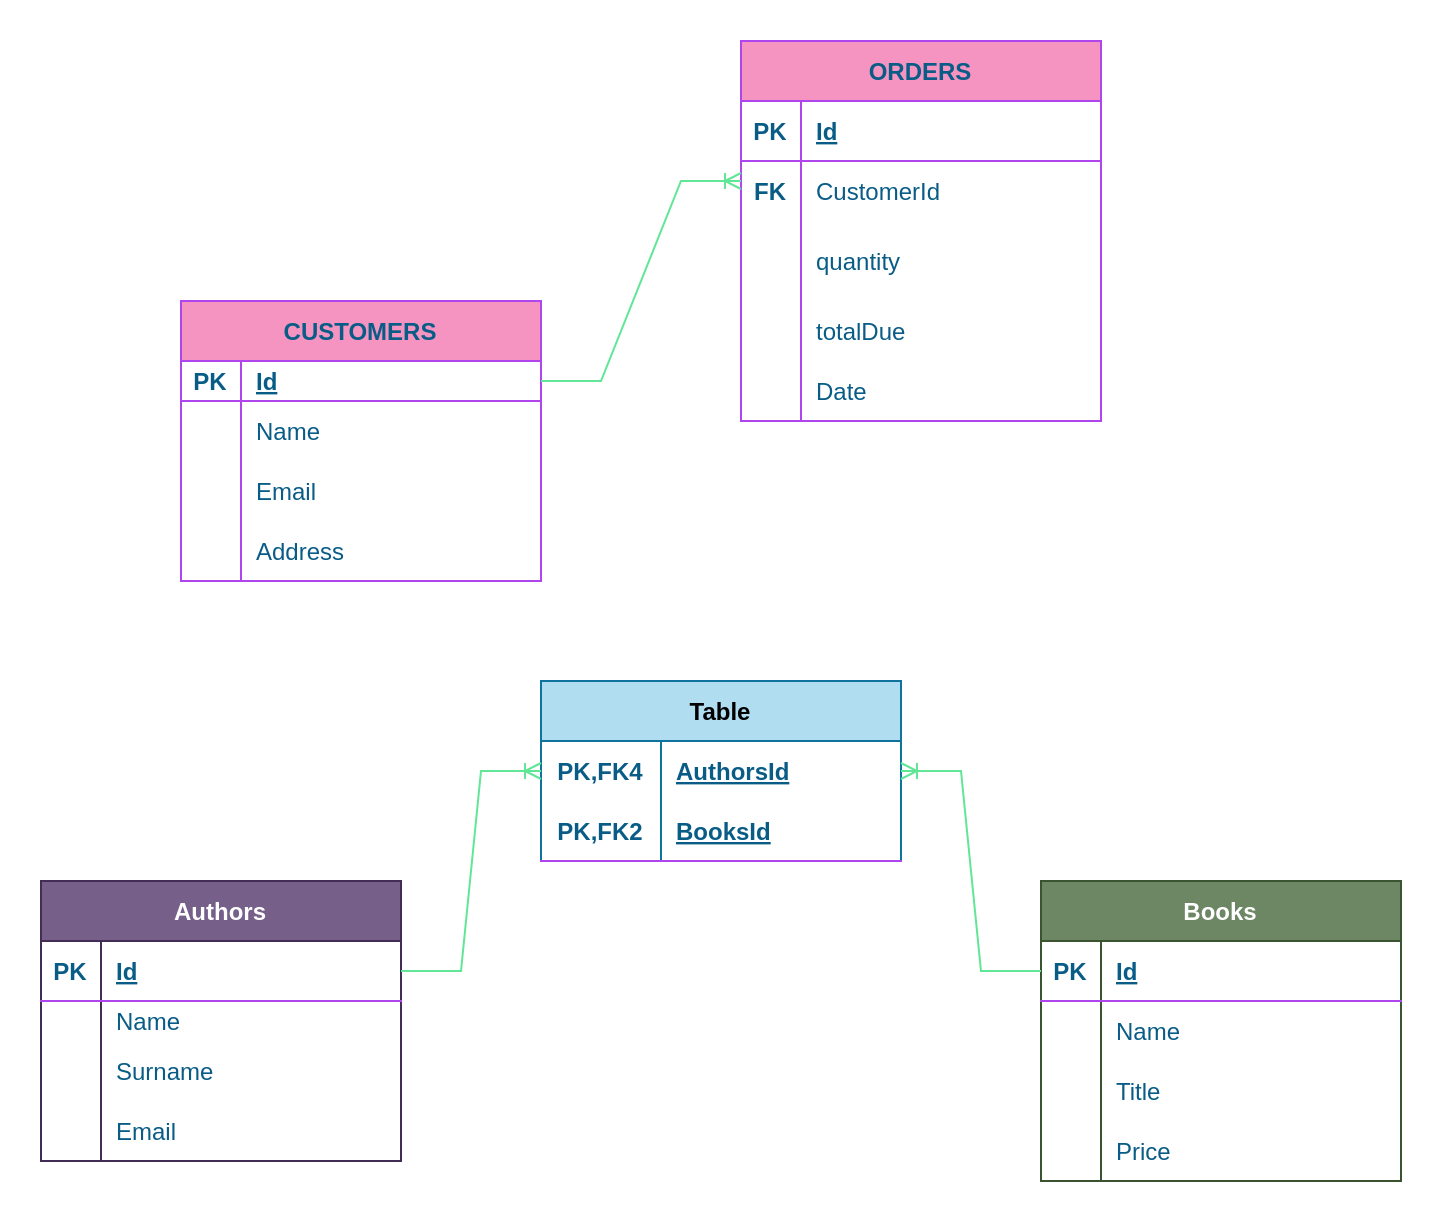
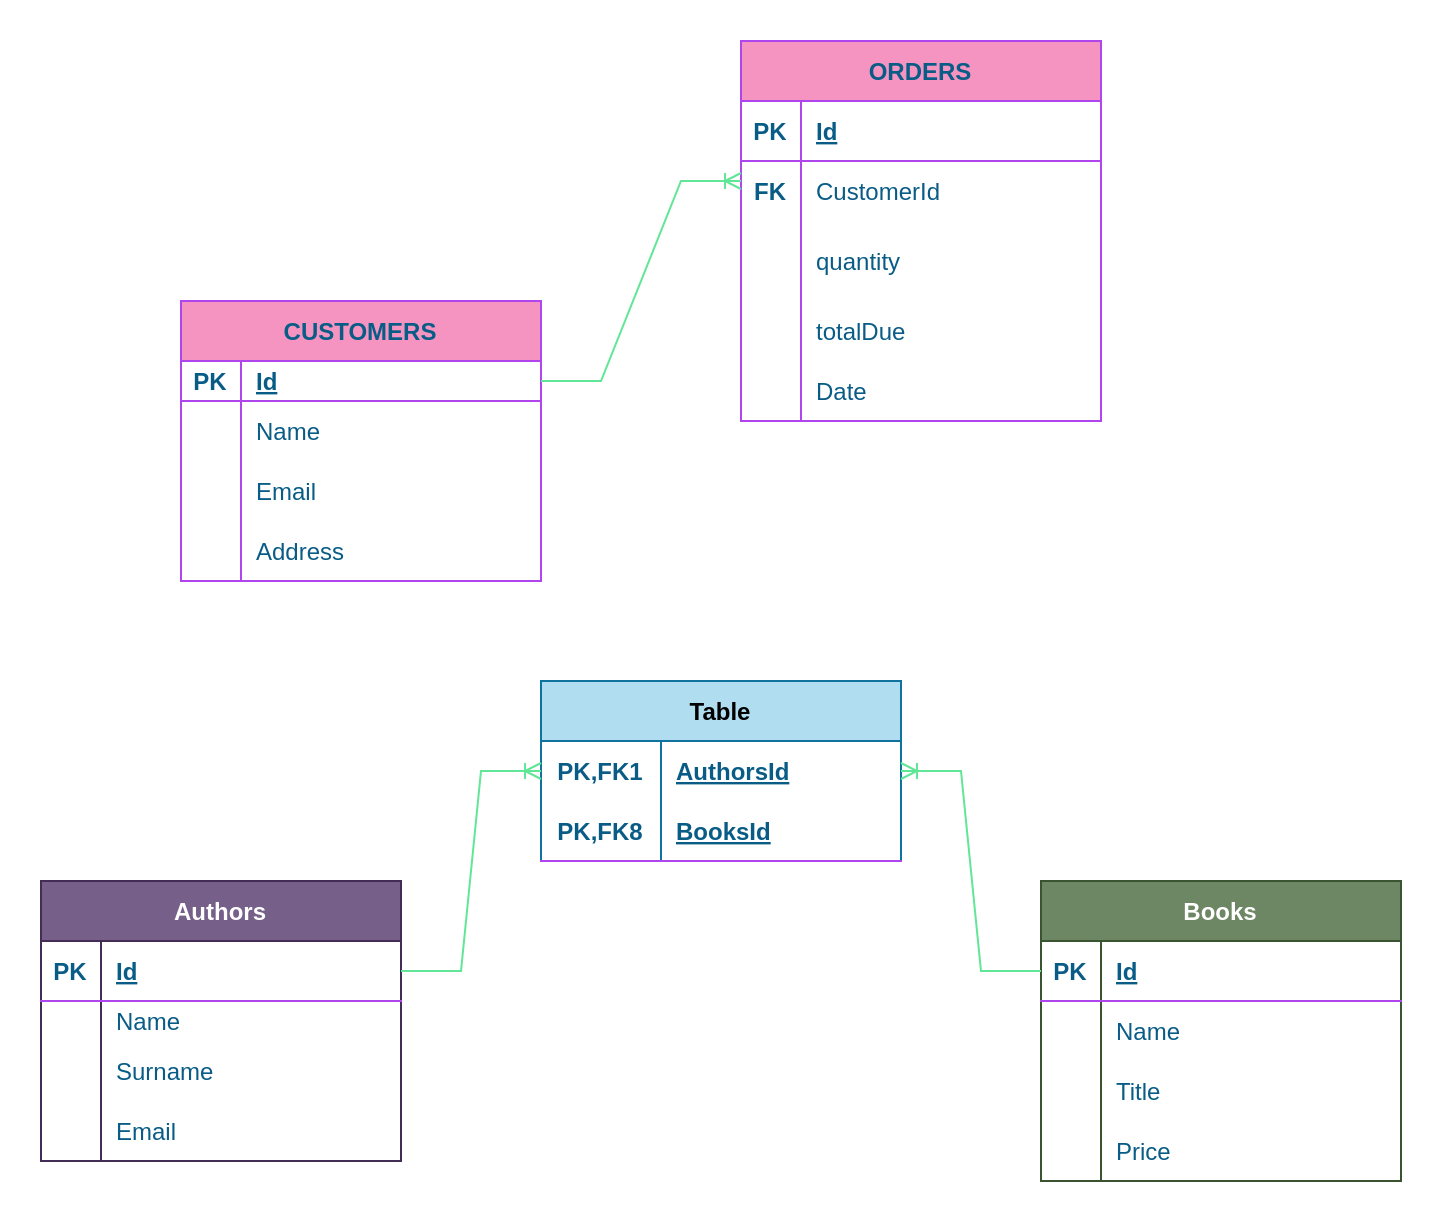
node "PK,FK4": label "PK,FK4" -> "PK,FK1"
node "PK,FK2": label "PK,FK2" -> "PK,FK8"
